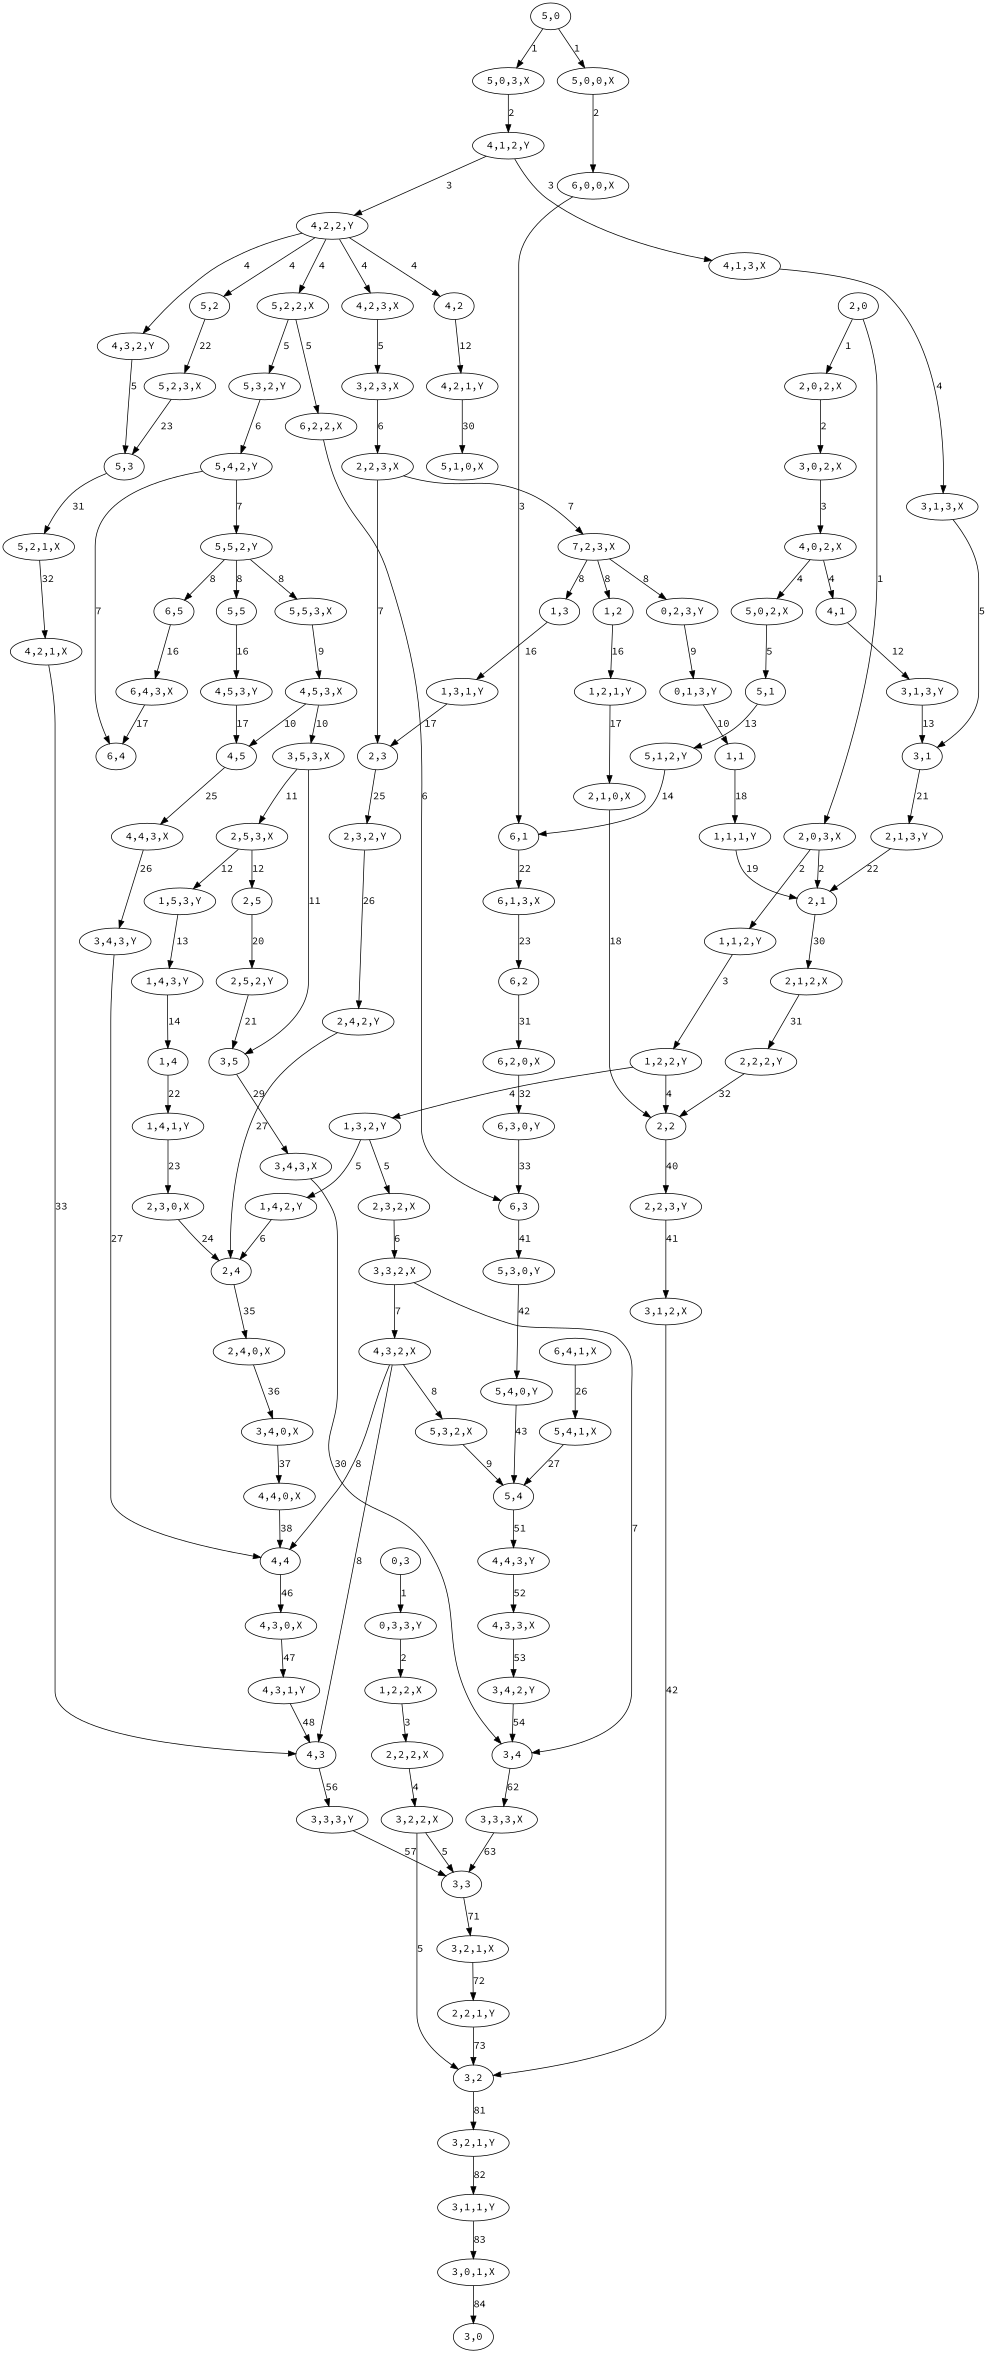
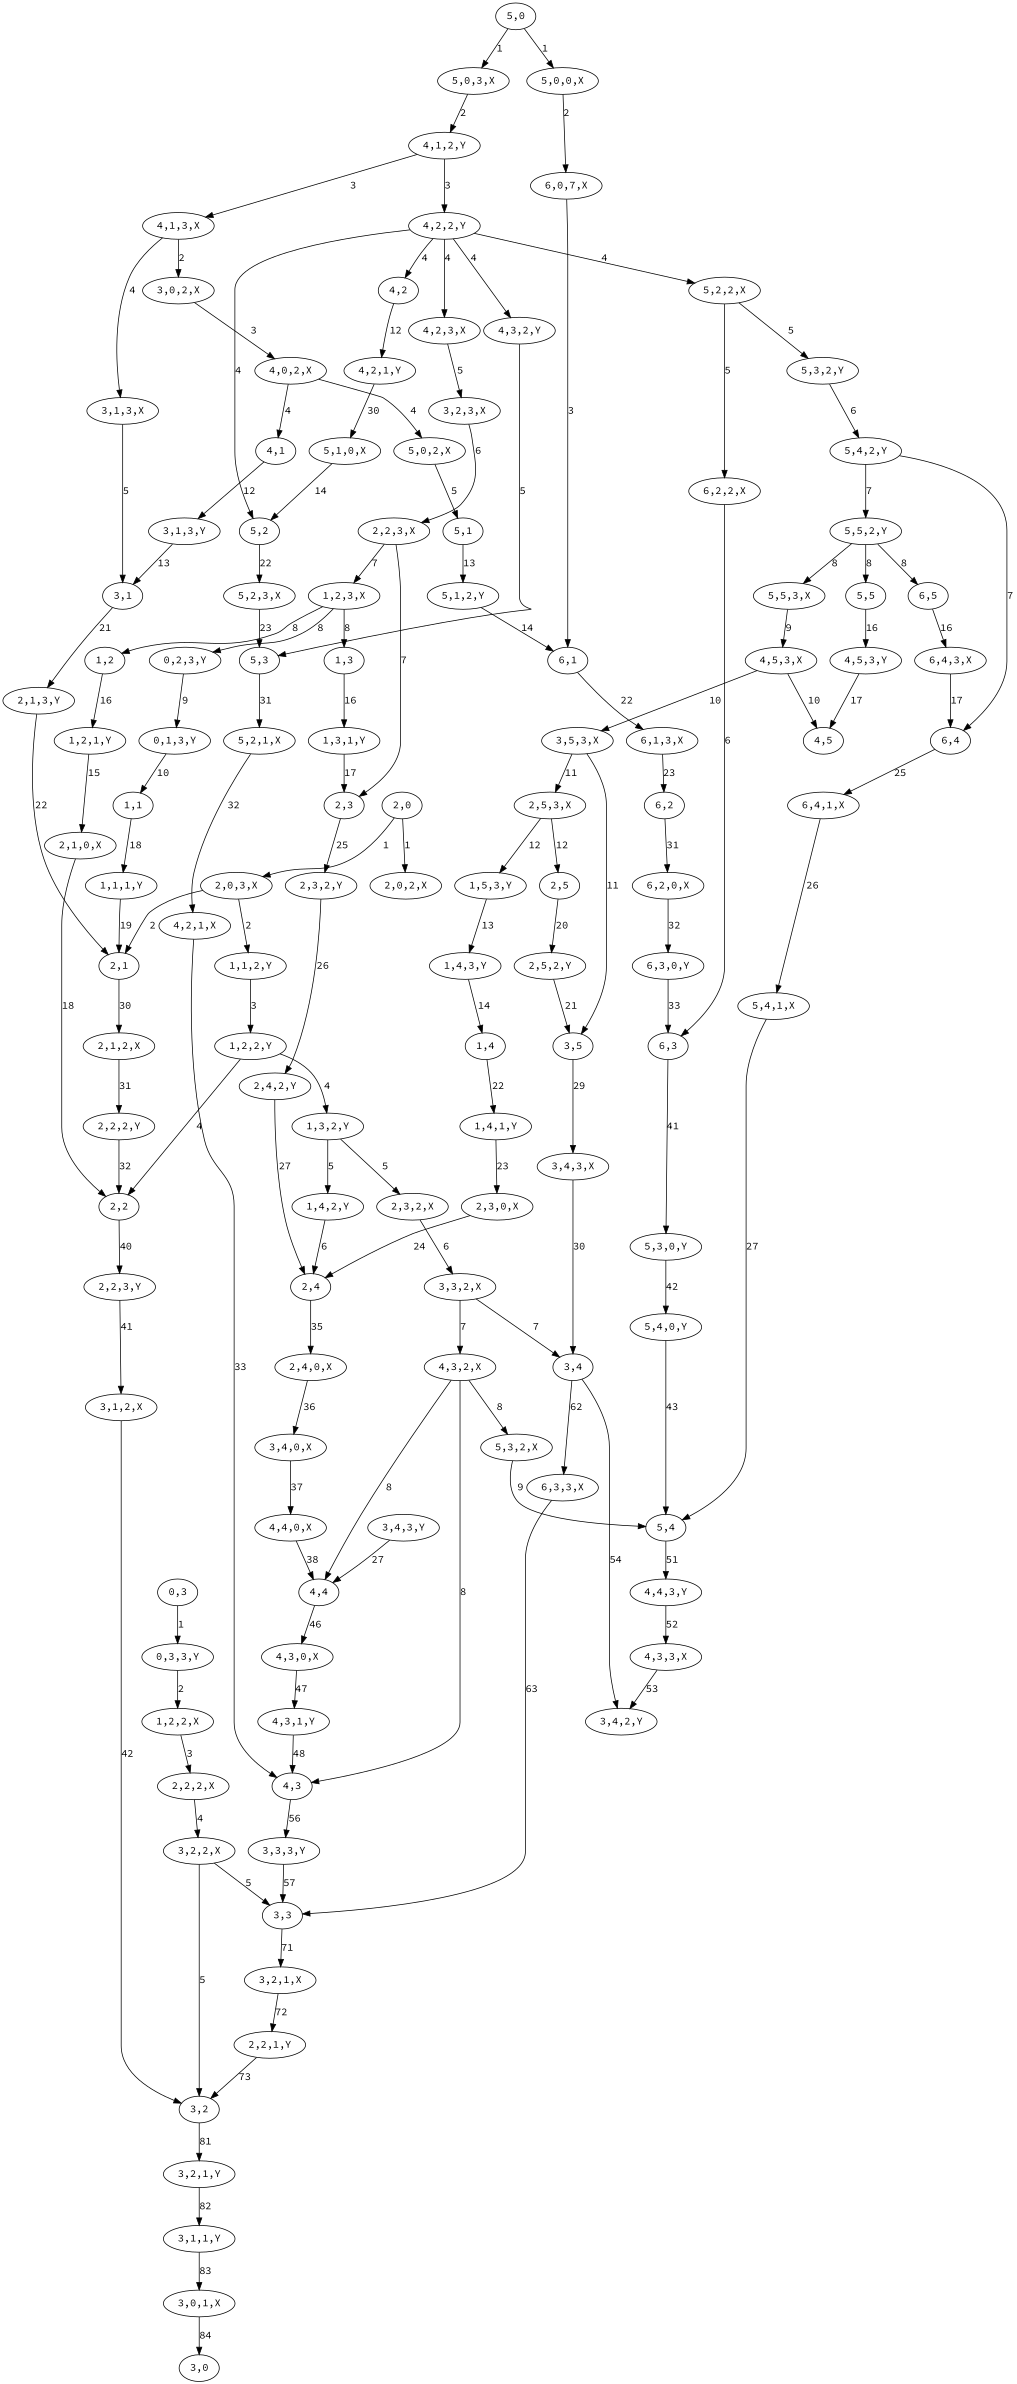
node "6,0,0,X": label "6,0,0,X" -> "6,0,7,X"
edge "2,0,2,X" -> "3,0,2,X": now "4,1,3,X" -> "3,0,2,X"
edge "5,1,0,X" -> "5,2": added, label "14"
node "7,2,3,X": label "7,2,3,X" -> "1,2,3,X"
edge "1,2,1,Y" -> "2,1,0,X": label "17" -> "15"
edge "6,4" -> "6,4,1,X": added, label "25"
node "4,4,3,X": removed
edge "3,4,2,Y" -> "3,4": reversed
node "3,3,3,X": label "3,3,3,X" -> "6,3,3,X"
